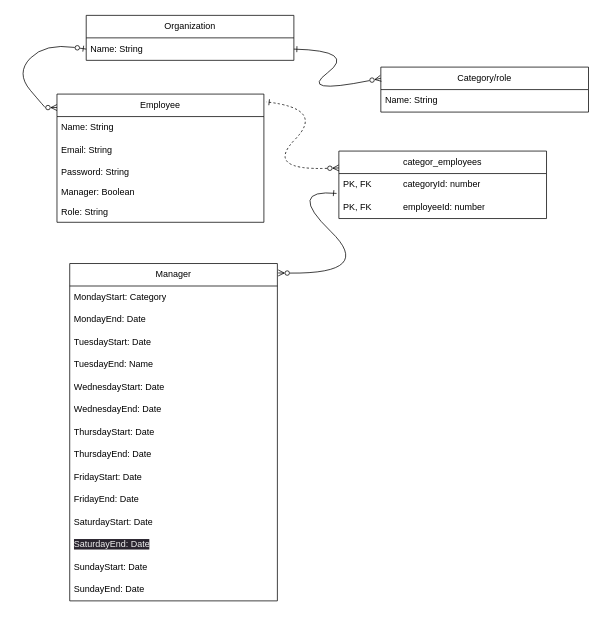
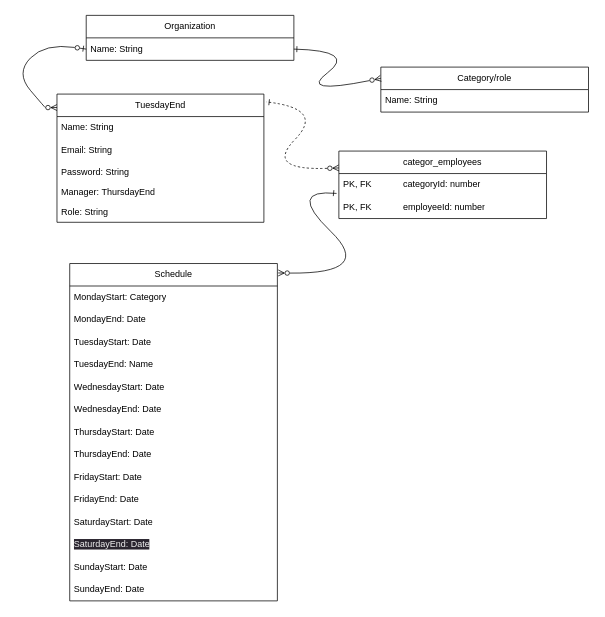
node "Employee": label "Employee" -> "TuesdayEnd"
node "Manager: Boolean": label "Manager: Boolean" -> "Manager: ThursdayEnd"
node "Manager": label "Manager" -> "Schedule"
